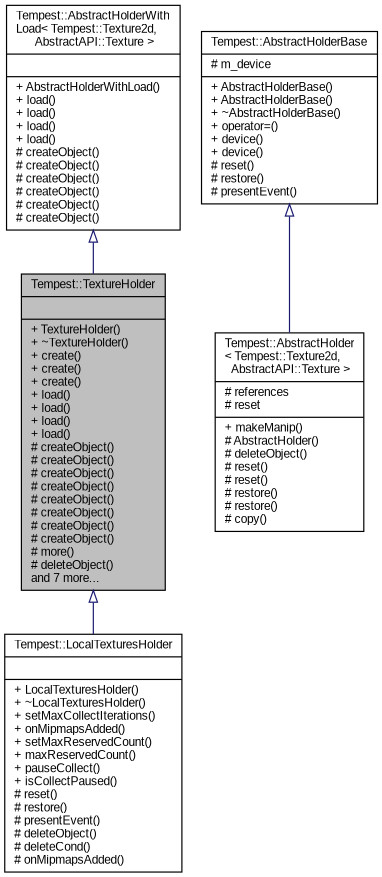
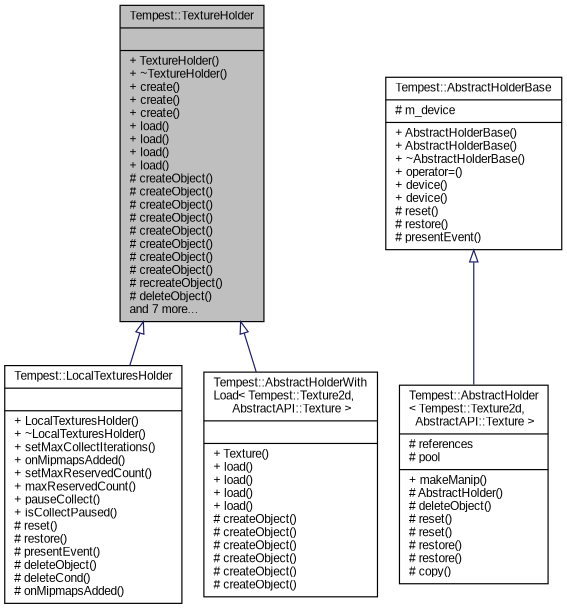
node "Tempest::AbstractHolderWith": text "+ AbstractHolderWithLoad()" -> "+ Texture()"
edge "Tempest::TextureHolder" -> "Tempest::AbstractHolderWith": reversed
node "Tempest::AbstractHolder": text "# reset" -> "# pool"
node "Tempest::TextureHolder": text "# more()" -> "# recreateObject()"
